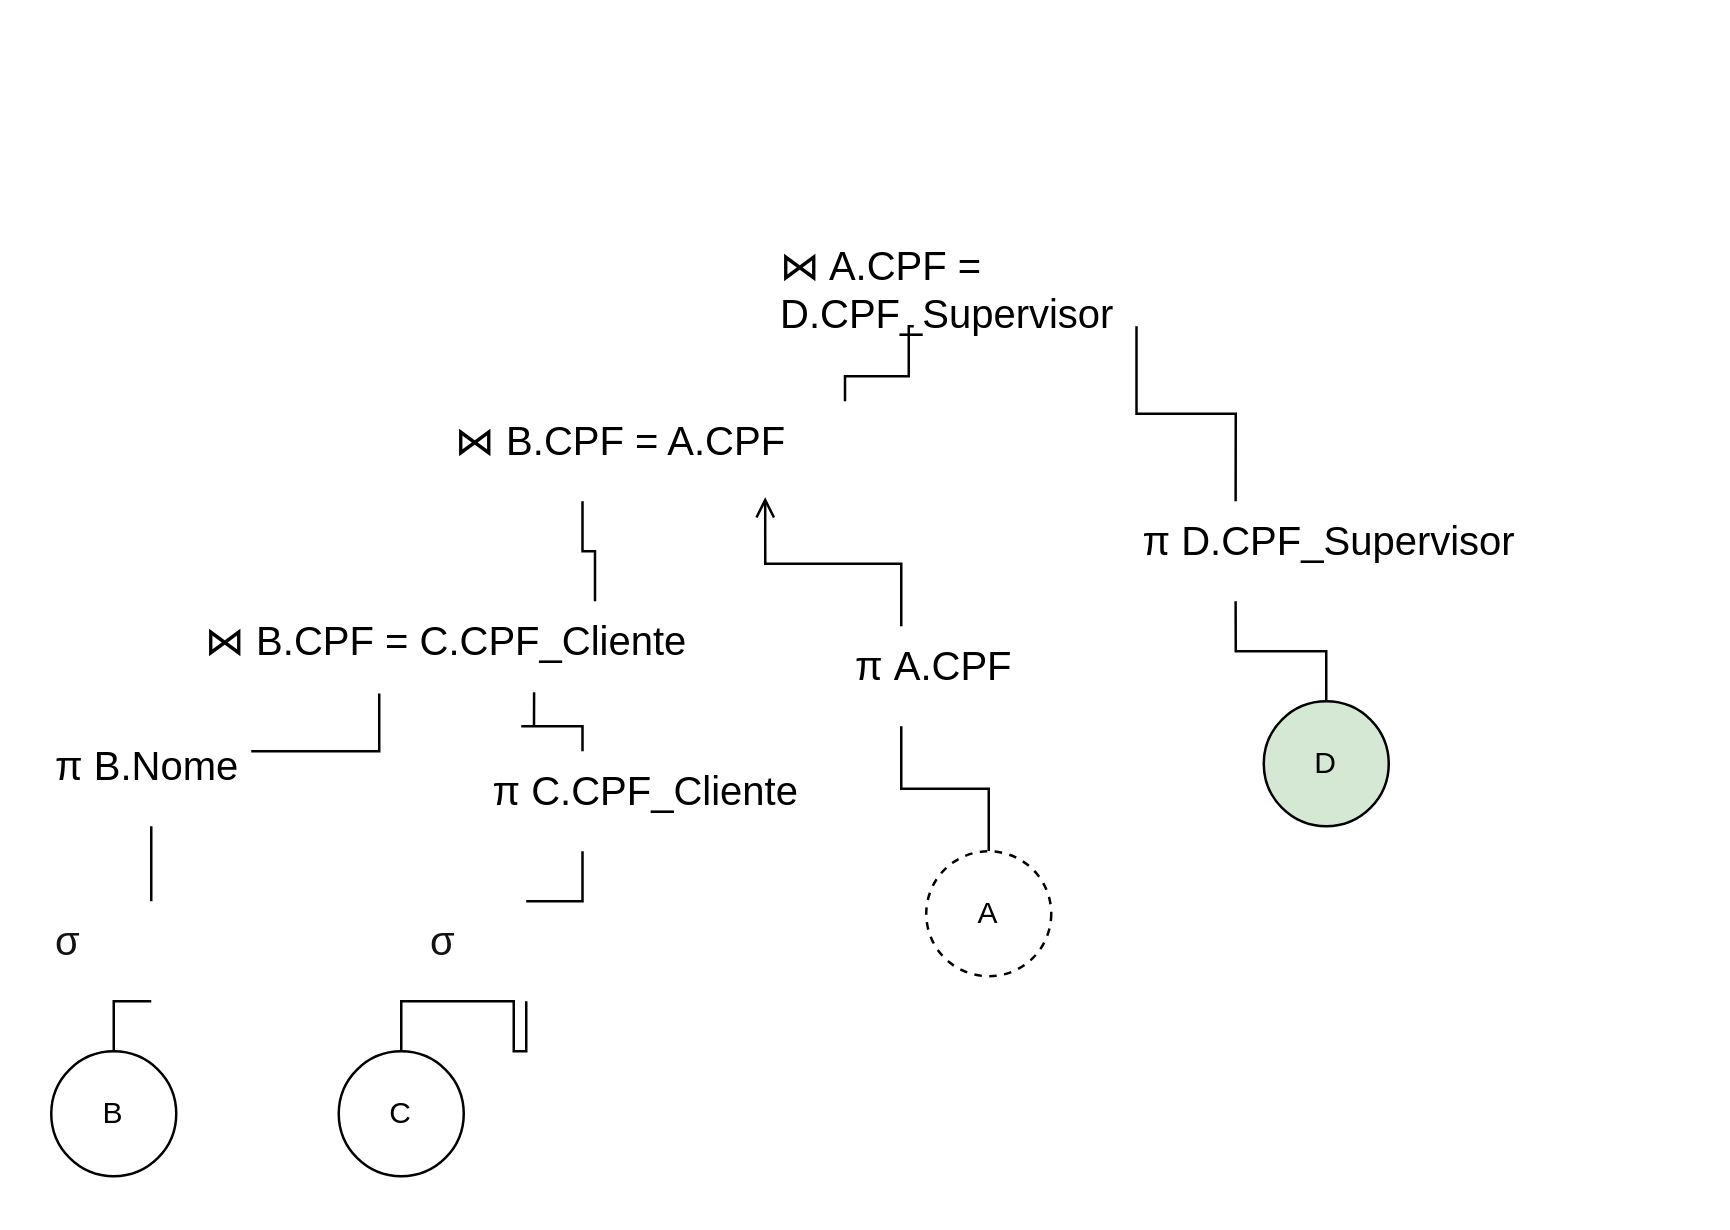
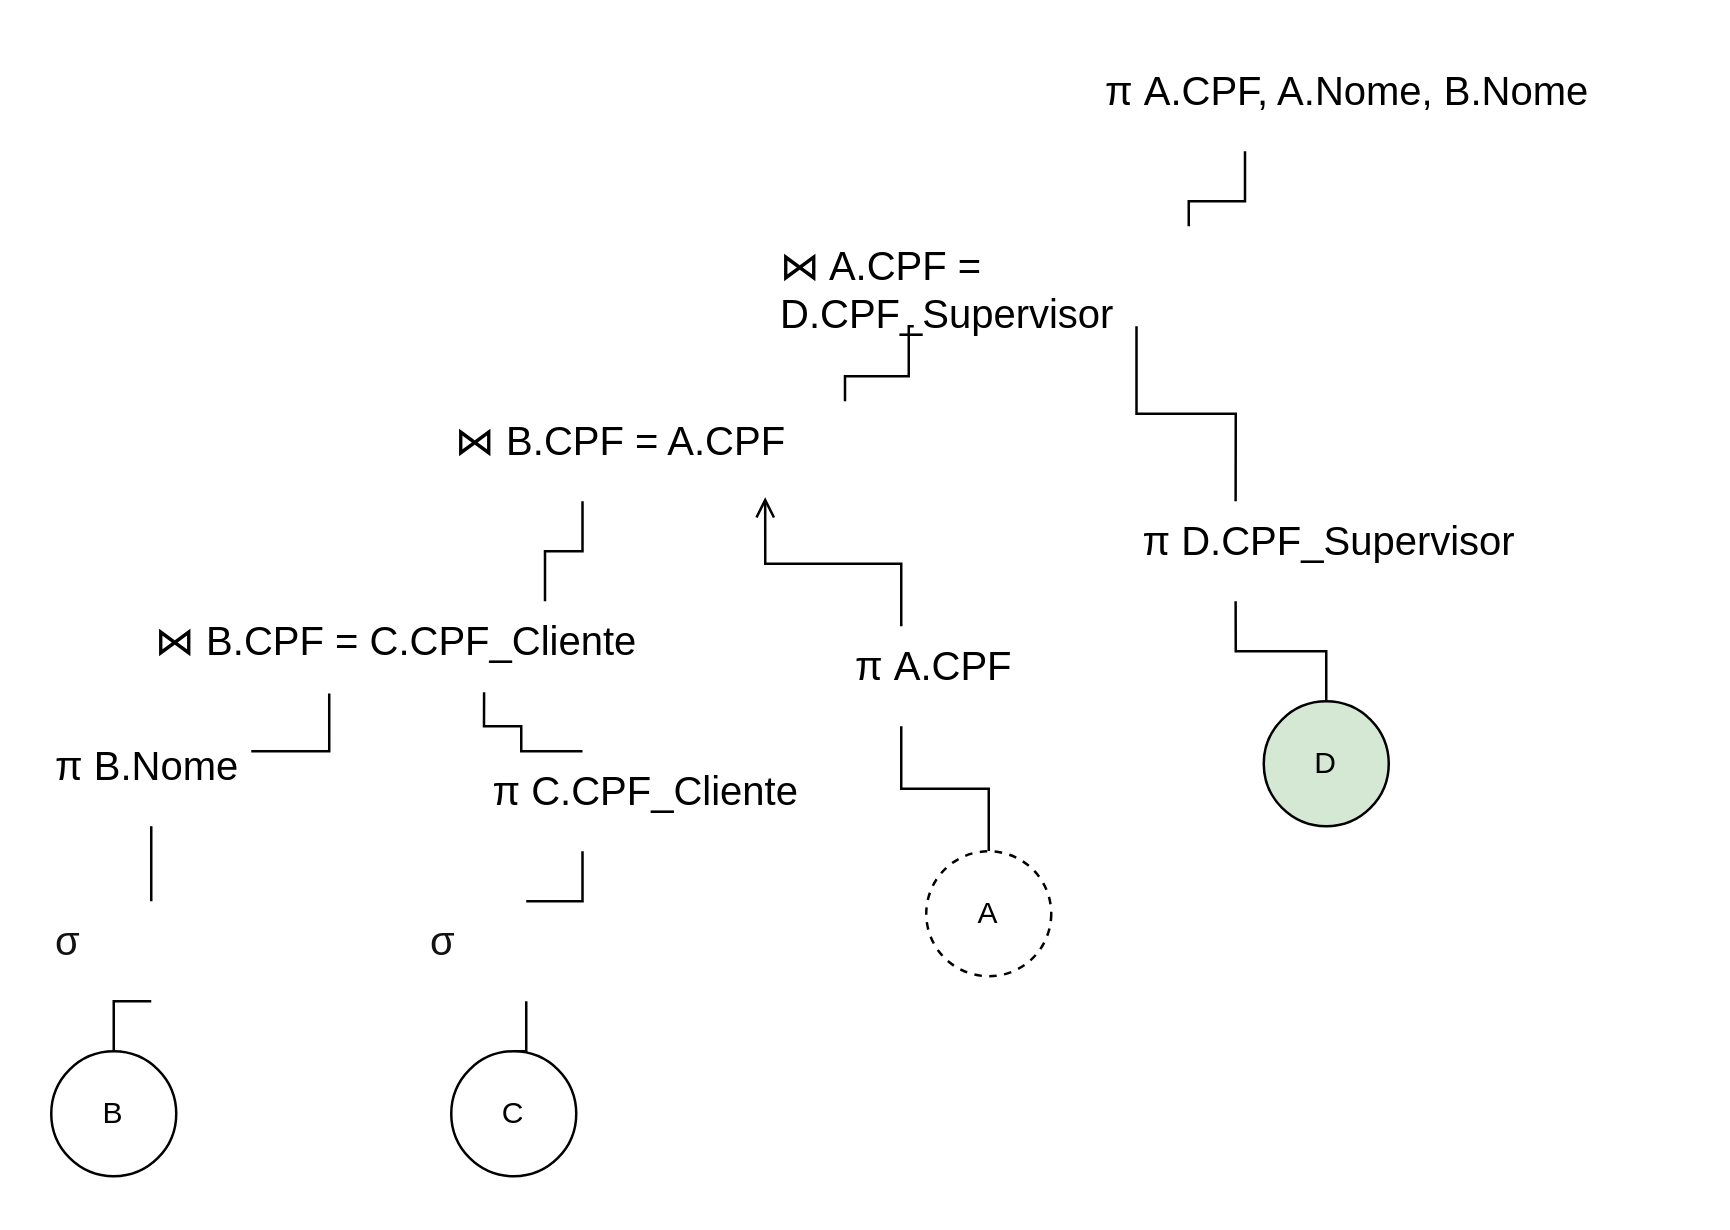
node "π A.CPF, A.Nome, B.Nome": added
edge "π A.CPF, A.Nome, B.Nome" -- "⋈ A.CPF = D.CPF_Supervisor": added
node "⋈ B.CPF = C.CPF_Cliente": moved (464, 651) -> (414, 651)
node "C": moved (401, 1114) -> (514, 1114)
